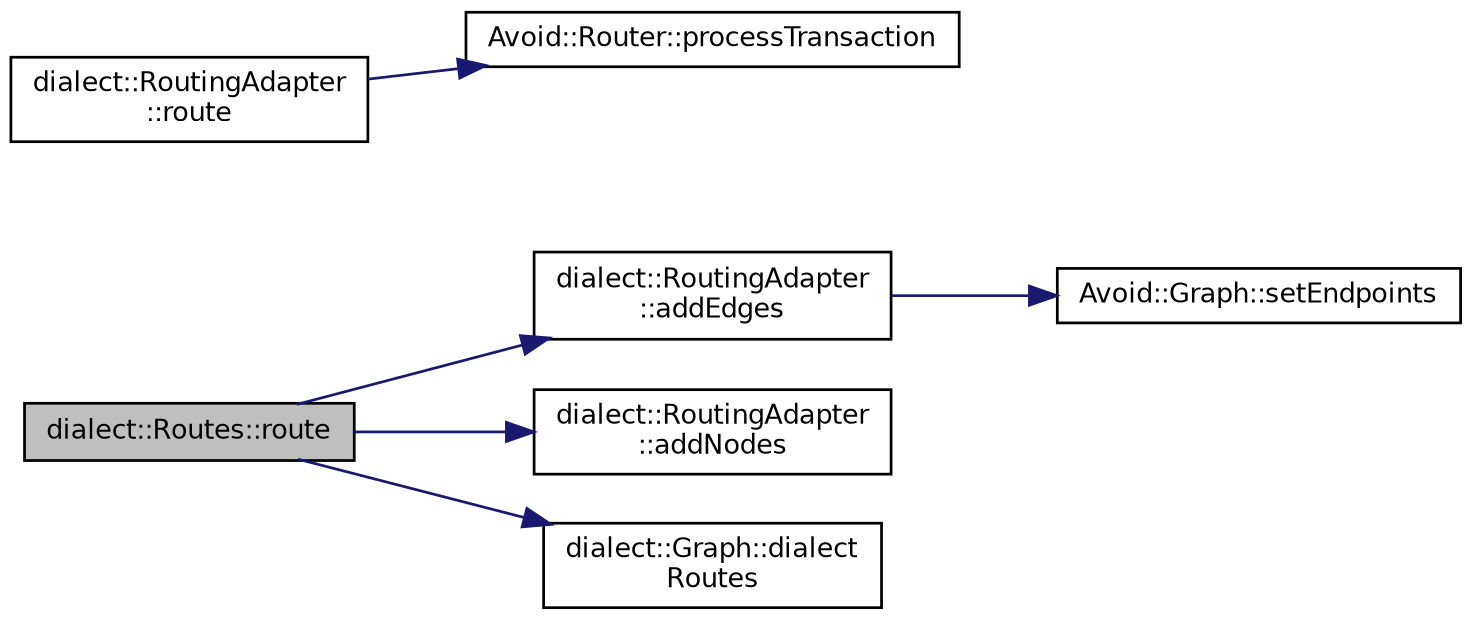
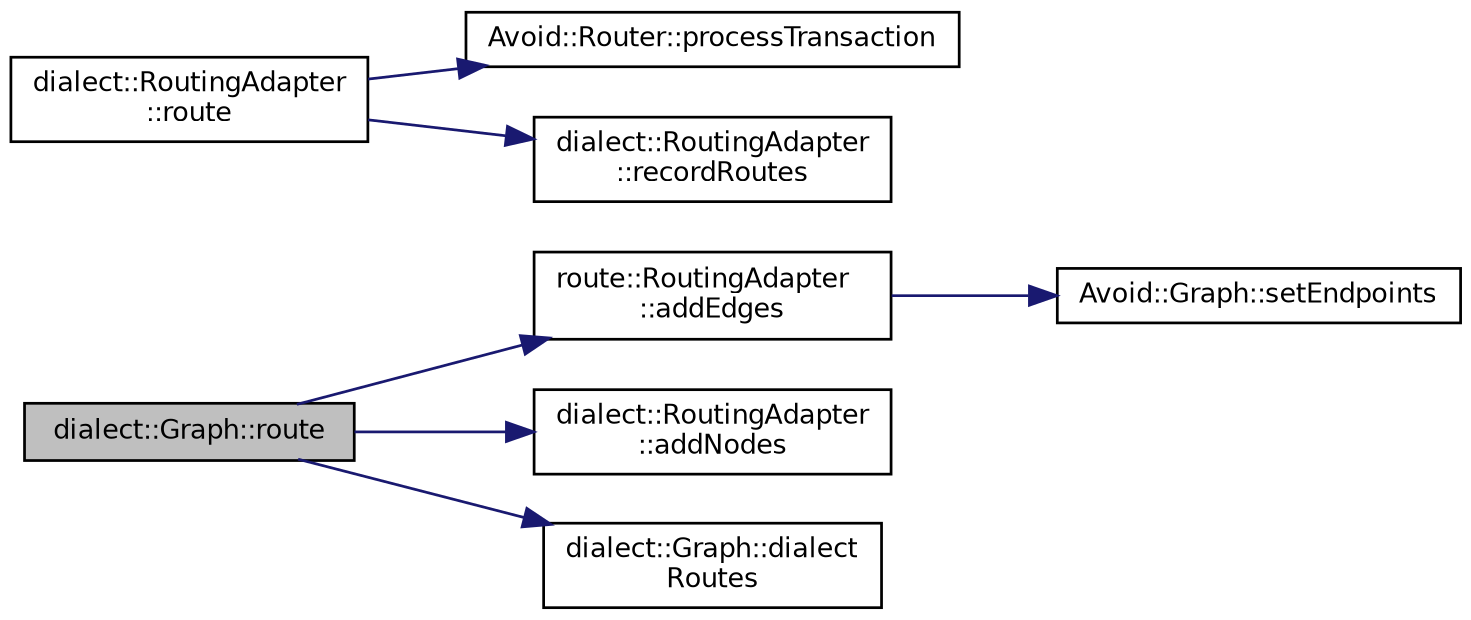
node "dialect::RoutingAdapter ::recordRoutes": added
node "dialect::RoutingAdapter ::addEdges": label "dialect::RoutingAdapter ::addEdges" -> "route::RoutingAdapter ::addEdges"
node "dialect::Routes::route": label "dialect::Routes::route" -> "dialect::Graph::route"
